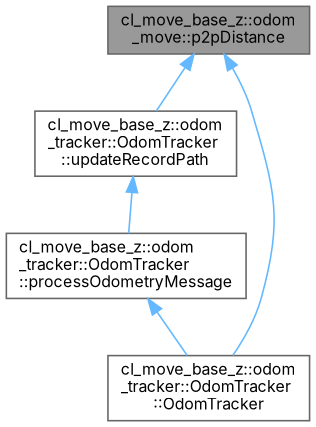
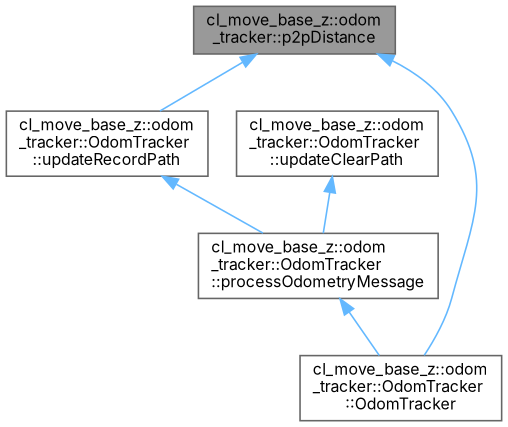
node "cl_move_base_z::odom _move::p2pDistance": label "cl_move_base_z::odom _move::p2pDistance" -> "cl_move_base_z::odom _tracker::p2pDistance"
node "cl_move_base_z::odom _tracker::OdomTracker ::updateClearPath": added
